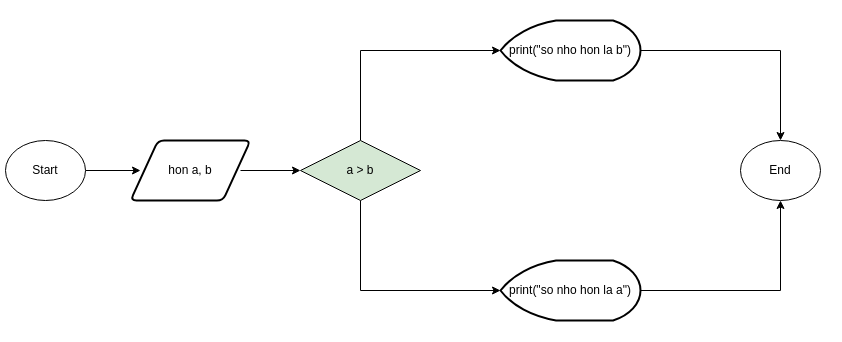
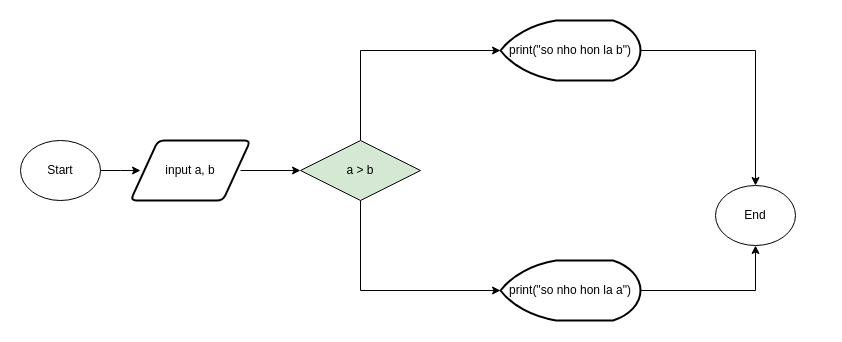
node "Start": moved (46, 171) -> (61, 171)
node "hon a, b": label "hon a, b" -> "input a, b"
node "End": moved (781, 171) -> (756, 216)
